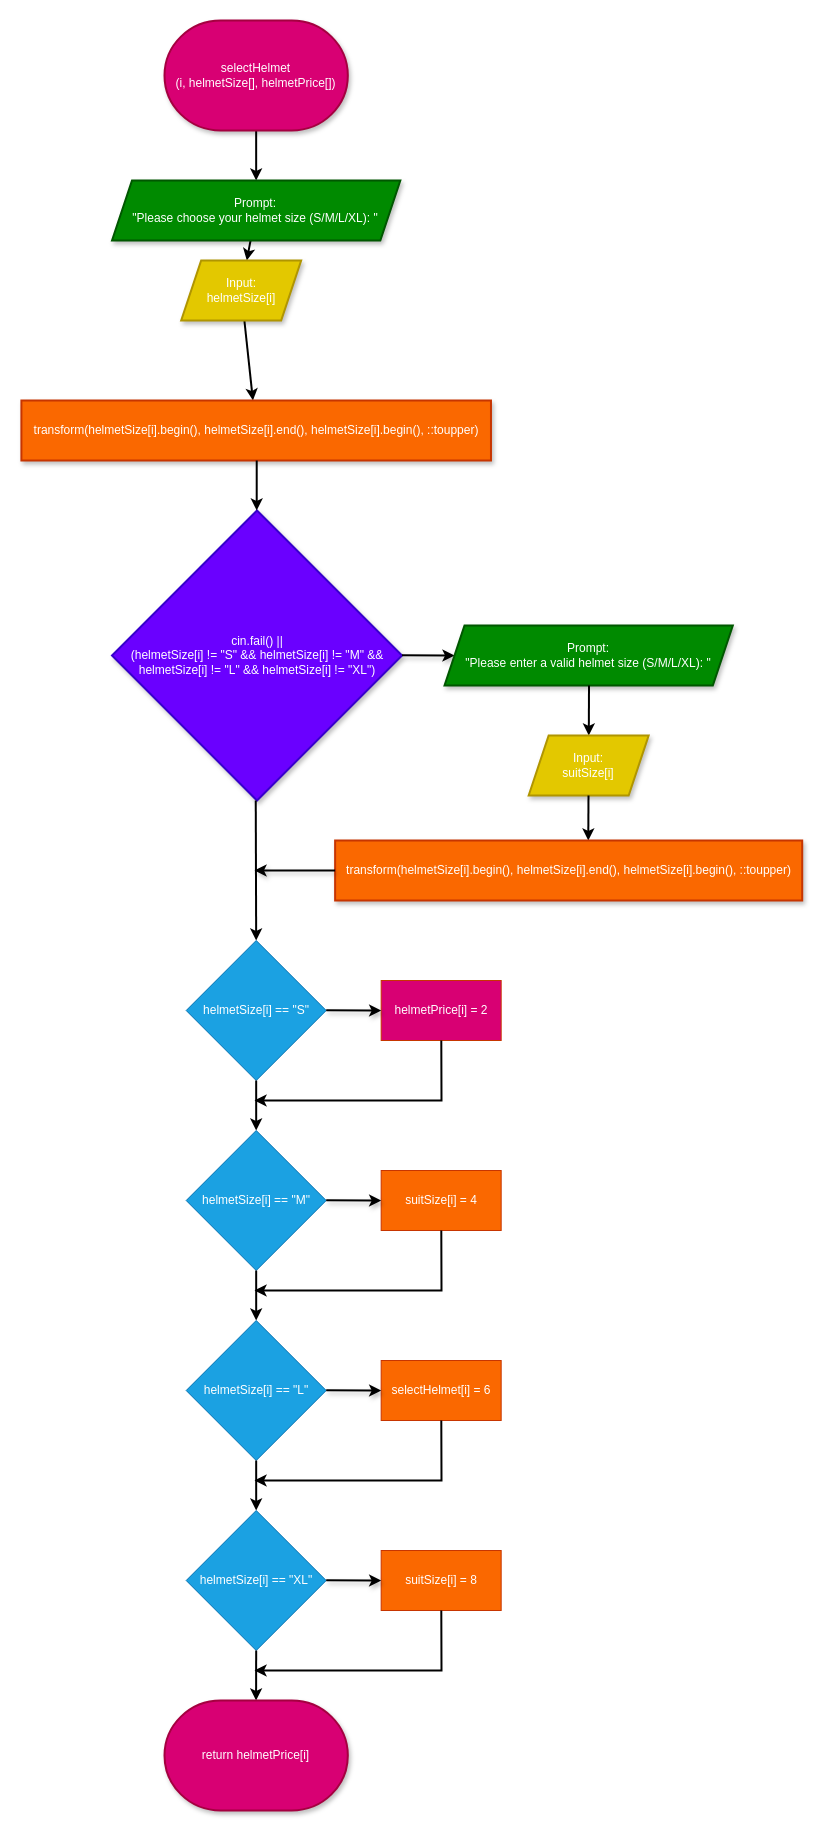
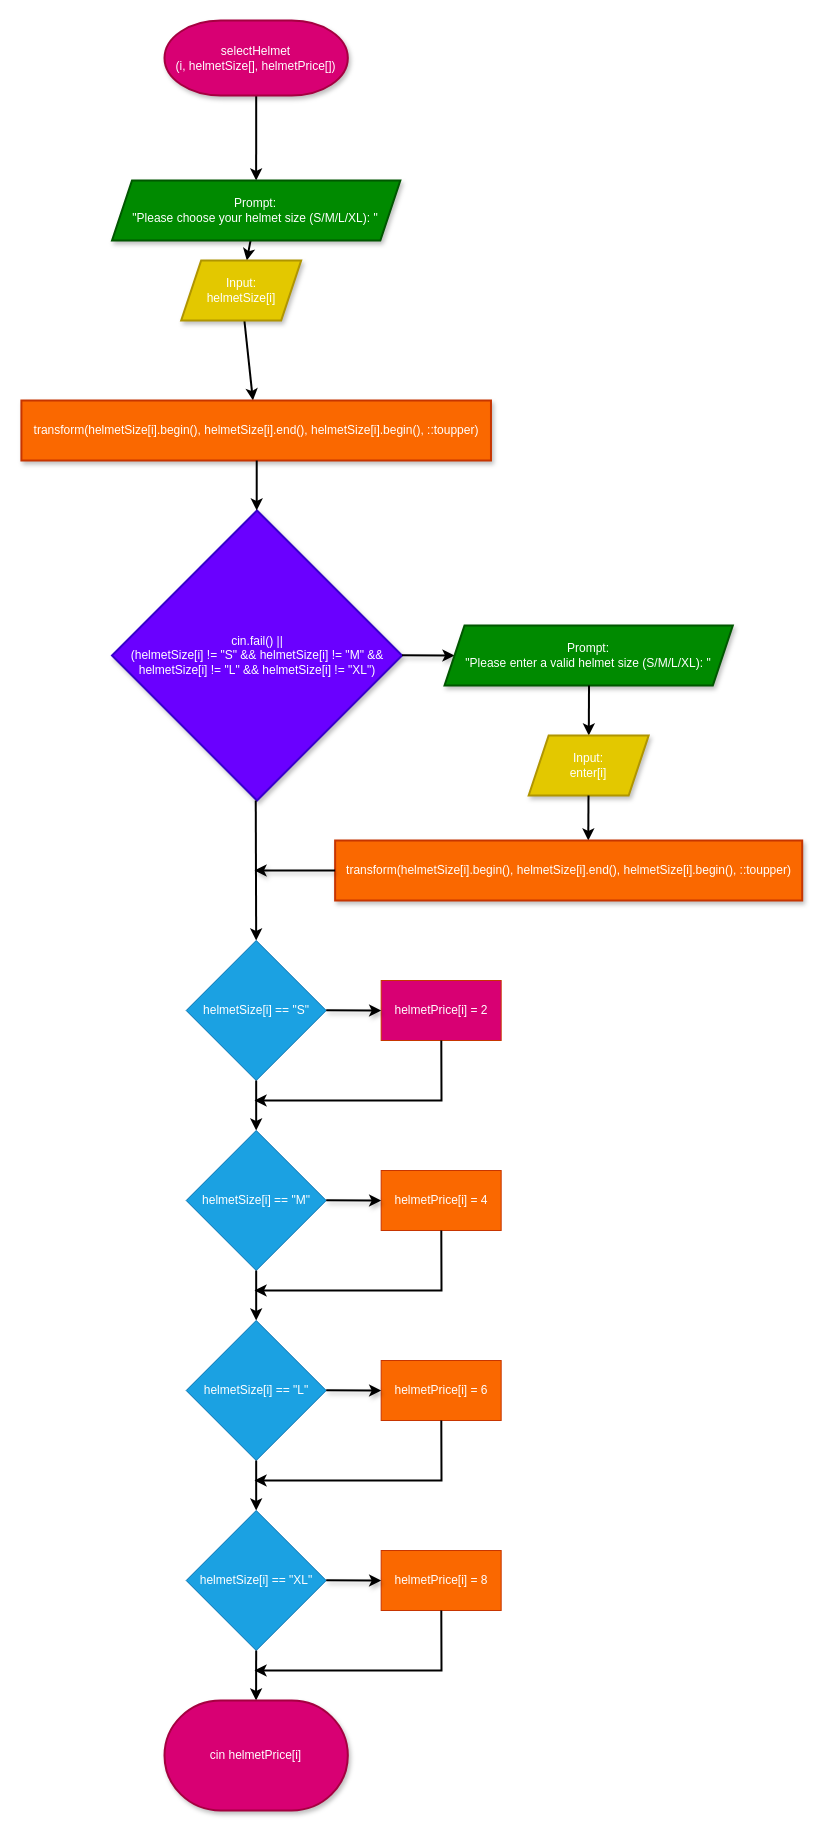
node "selectHelmet (i, helmetSize[], helmetPrice[])": size 183x110 -> 183x75
node "Input: suitSize[i]": label "Input: suitSize[i]" -> "Input: enter[i]"
node "suitSize[i] = 4": label "suitSize[i] = 4" -> "helmetPrice[i] = 4"
node "selectHelmet[i] = 6": label "selectHelmet[i] = 6" -> "helmetPrice[i] = 6"
node "suitSize[i] = 8": label "suitSize[i] = 8" -> "helmetPrice[i] = 8"
node "return helmetPrice[i]": label "return helmetPrice[i]" -> "cin helmetPrice[i]"
